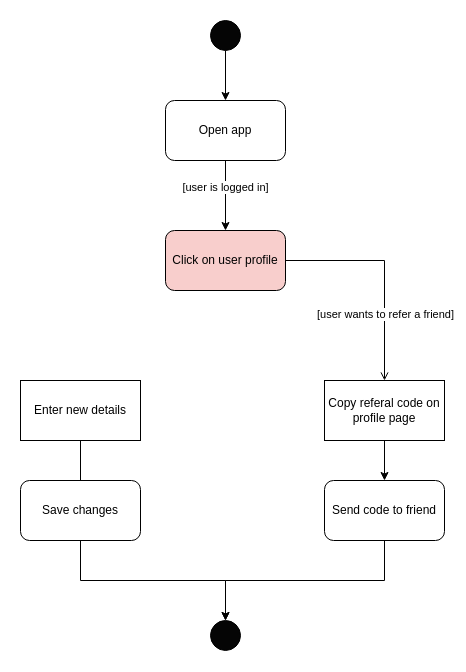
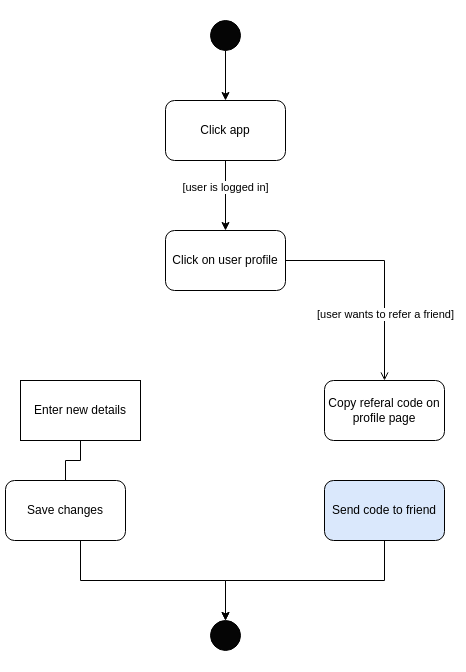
node "Open app": label "Open app" -> "Click app"
node "Click on user profile": fillcolor #f8cecc -> #ffffff
node "Copy referal code on profile page": shape rectangle -> rounded rectangle
edge "Copy referal code on profile page" -> "Send code to friend": removed
node "Save changes": moved (81, 511) -> (66, 511)
node "Send code to friend": fillcolor #ffffff -> #dae8fc
